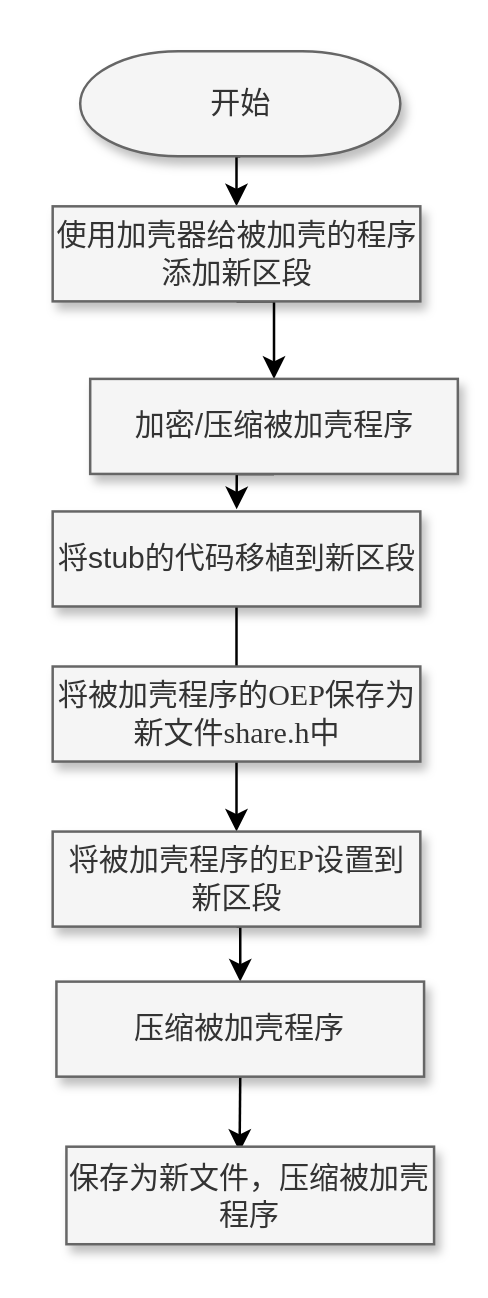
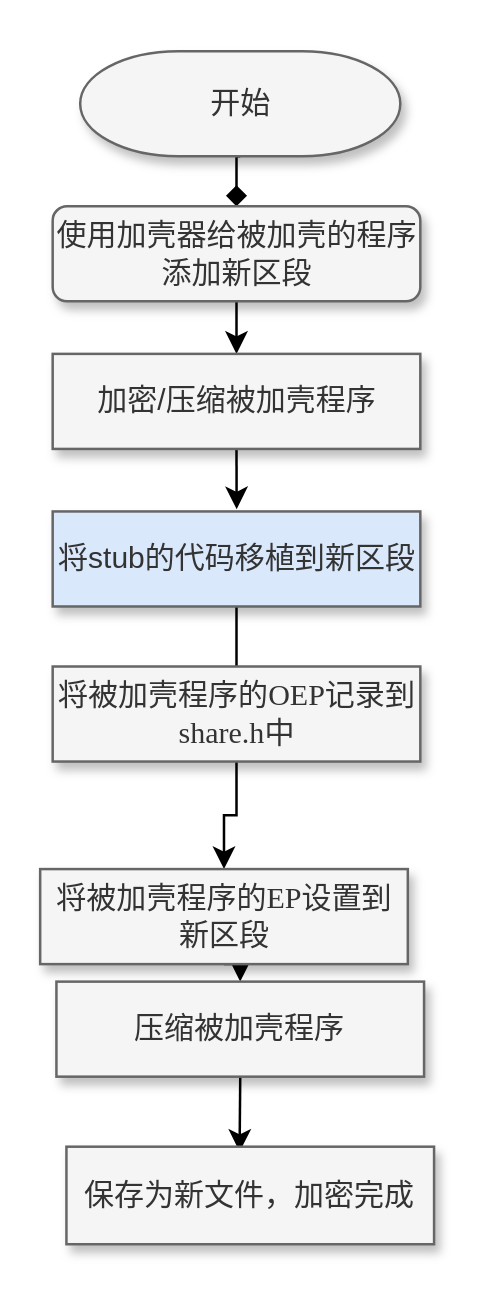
edge "开始" -> "使用加壳器给被加壳的程序添加新区段": arrowhead classic -> diamond
node "使用加壳器给被加壳的程序添加新区段": shape rectangle -> rounded rectangle
node "加密/压缩被加壳程序": moved (274, 426) -> (236, 401)
node "将stub的代码移植到新区段": fillcolor #f5f5f5 -> #dae8fc
node "将被加壳程序的OEP保存为新文件share.h中": label "将被加壳程序的OEP保存为新文件share.h中" -> "将被加壳程序的OEP记录到share.h中"
node "将被加壳程序的EP设置到新区段": moved (236, 879) -> (224, 916)
node "保存为新文件，压缩被加壳程序": label "保存为新文件，压缩被加壳程序" -> "保存为新文件，加密完成"
